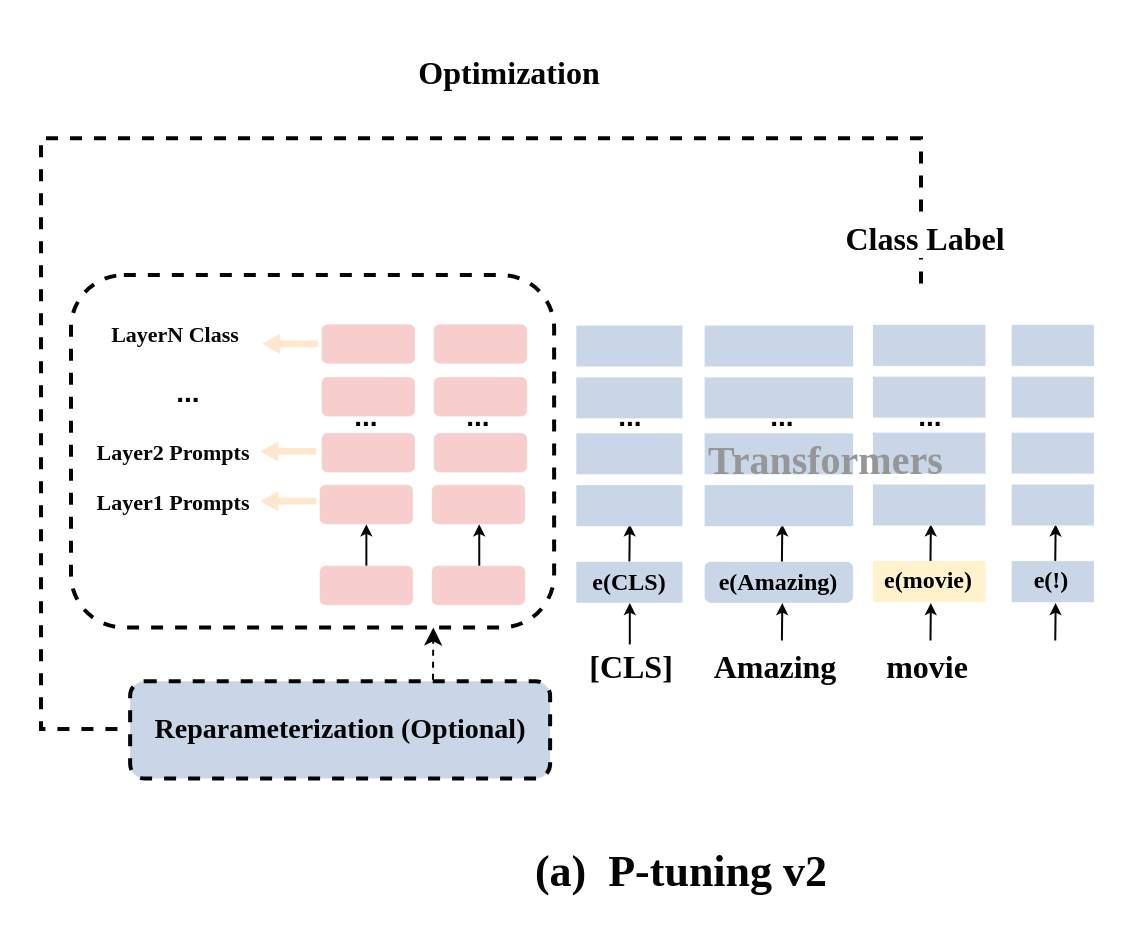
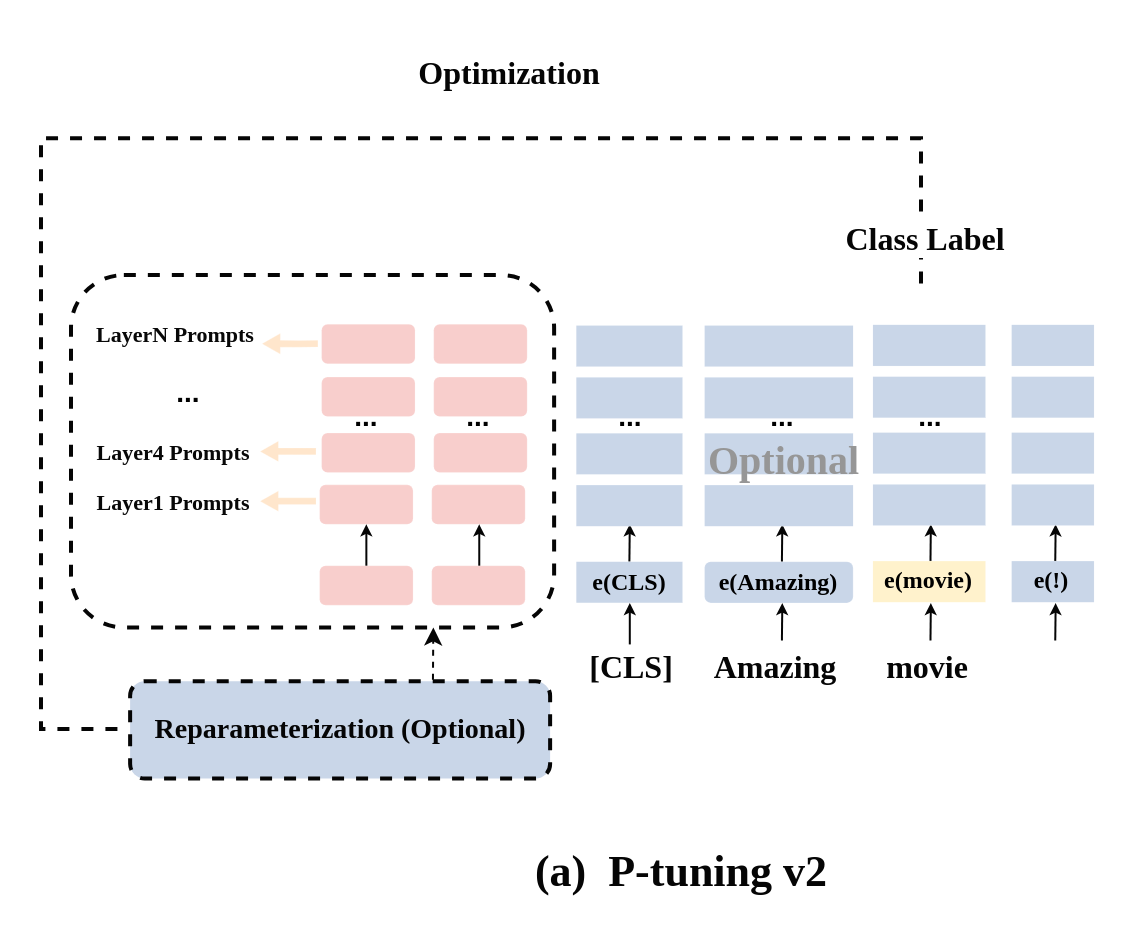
node "LayerN Class": label "LayerN Class" -> "LayerN Prompts"
node "Layer2 Prompts": label "Layer2 Prompts" -> "Layer4 Prompts"
node "Transformers": label "Transformers" -> "Optional"
